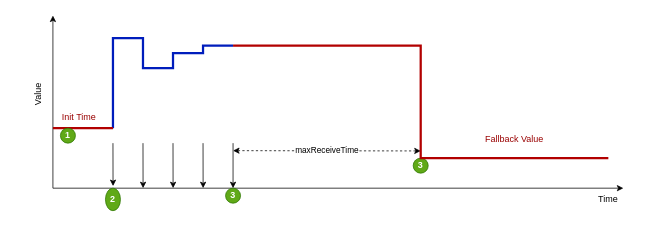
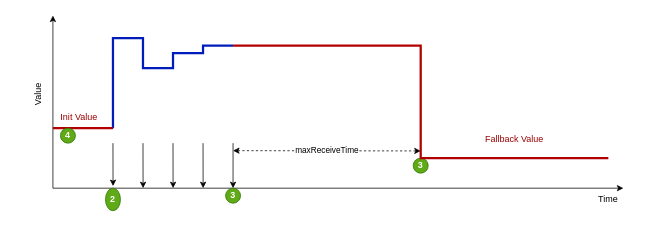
node "Init Time": label "Init Time" -> "Init Value"
node "1": label "1" -> "4"
